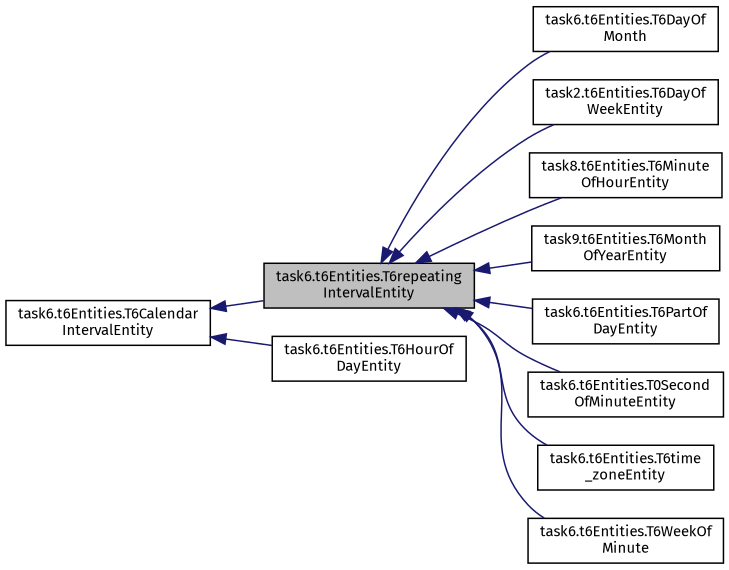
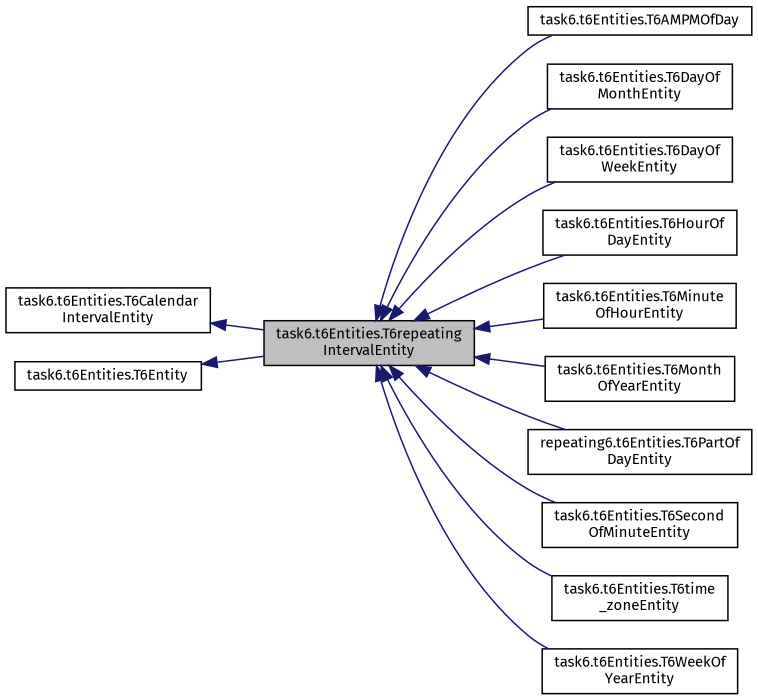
node "task6.t6Entities.T6AMPMOfDay": added
node "task6.t6Entities.T6DayOf Month": label "task6.t6Entities.T6DayOf Month" -> "task6.t6Entities.T6DayOf MonthEntity"
node "task2.t6Entities.T6DayOf WeekEntity": label "task2.t6Entities.T6DayOf WeekEntity" -> "task6.t6Entities.T6DayOf WeekEntity"
node "task8.t6Entities.T6Minute OfHourEntity": label "task8.t6Entities.T6Minute OfHourEntity" -> "task6.t6Entities.T6Minute OfHourEntity"
node "task9.t6Entities.T6Month OfYearEntity": label "task9.t6Entities.T6Month OfYearEntity" -> "task6.t6Entities.T6Month OfYearEntity"
node "task6.t6Entities.T6PartOf DayEntity": label "task6.t6Entities.T6PartOf DayEntity" -> "repeating6.t6Entities.T6PartOf DayEntity"
edge "task6.t6Entities.T6HourOf DayEntity" -> "task6.t6Entities.T6Calendar IntervalEntity": now "task6.t6Entities.T6HourOf DayEntity" -> "task6.t6Entities.T6repeating IntervalEntity"
node "task6.t6Entities.T6Entity": added
node "task6.t6Entities.T0Second OfMinuteEntity": label "task6.t6Entities.T0Second OfMinuteEntity" -> "task6.t6Entities.T6Second OfMinuteEntity"
node "task6.t6Entities.T6WeekOf Minute": label "task6.t6Entities.T6WeekOf Minute" -> "task6.t6Entities.T6WeekOf YearEntity"
